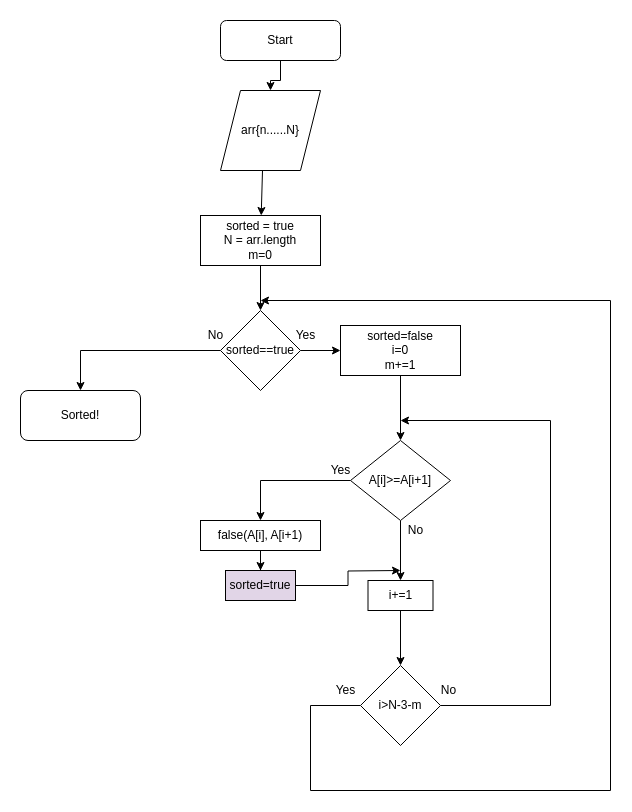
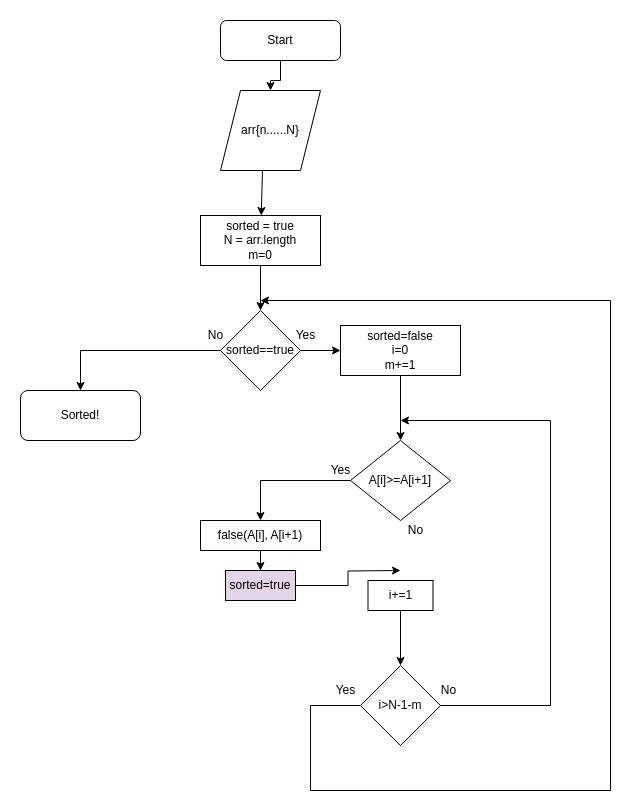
edge "A[i]>=A[i+1]" -> "i+=1": removed
node "i>N-3-m": label "i>N-3-m" -> "i>N-1-m"
